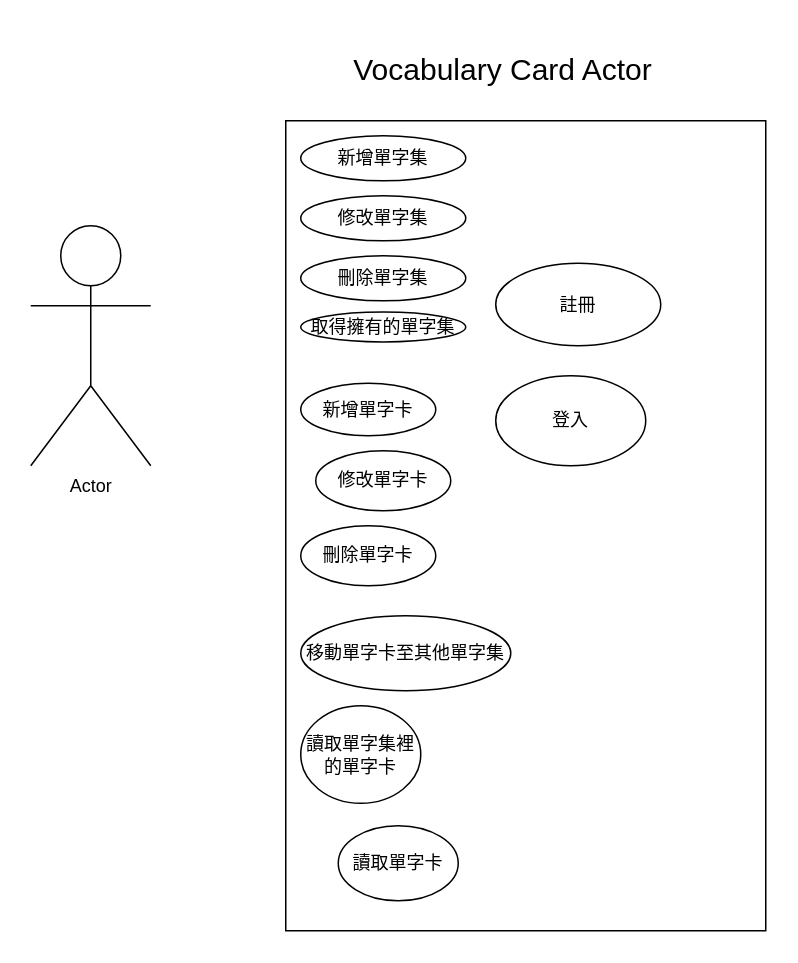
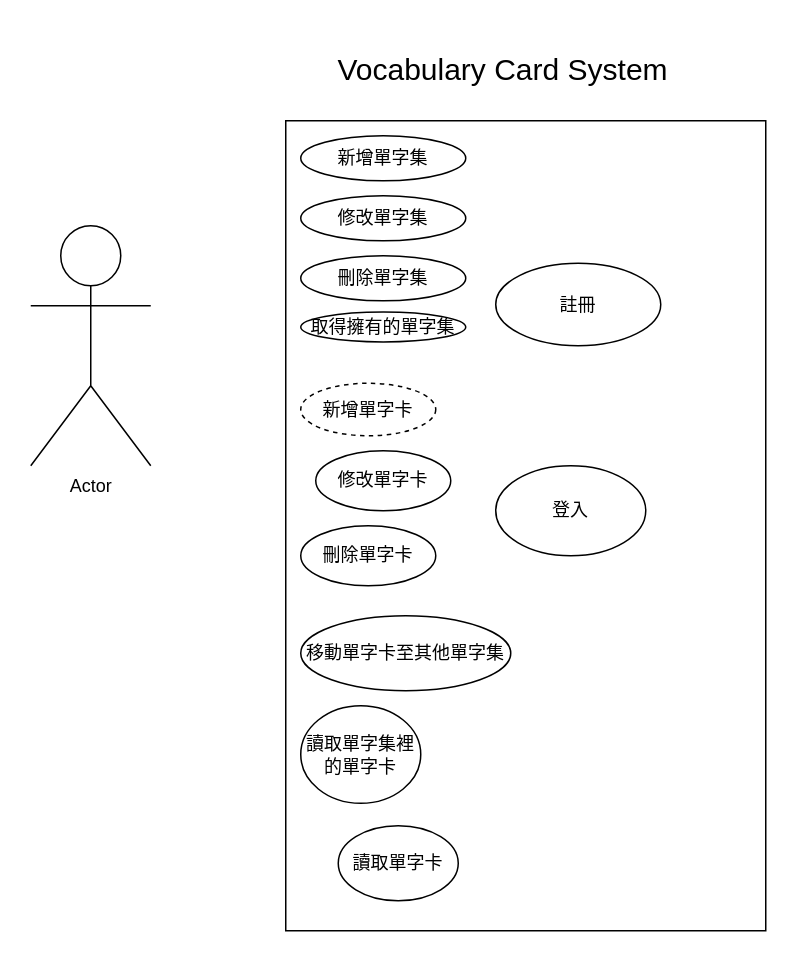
node "Vocabulary Card Actor": label "Vocabulary Card Actor" -> "Vocabulary Card System"
node "新增單字卡": style solid -> dashed
node "登入": moved (571, 421) -> (571, 511)
